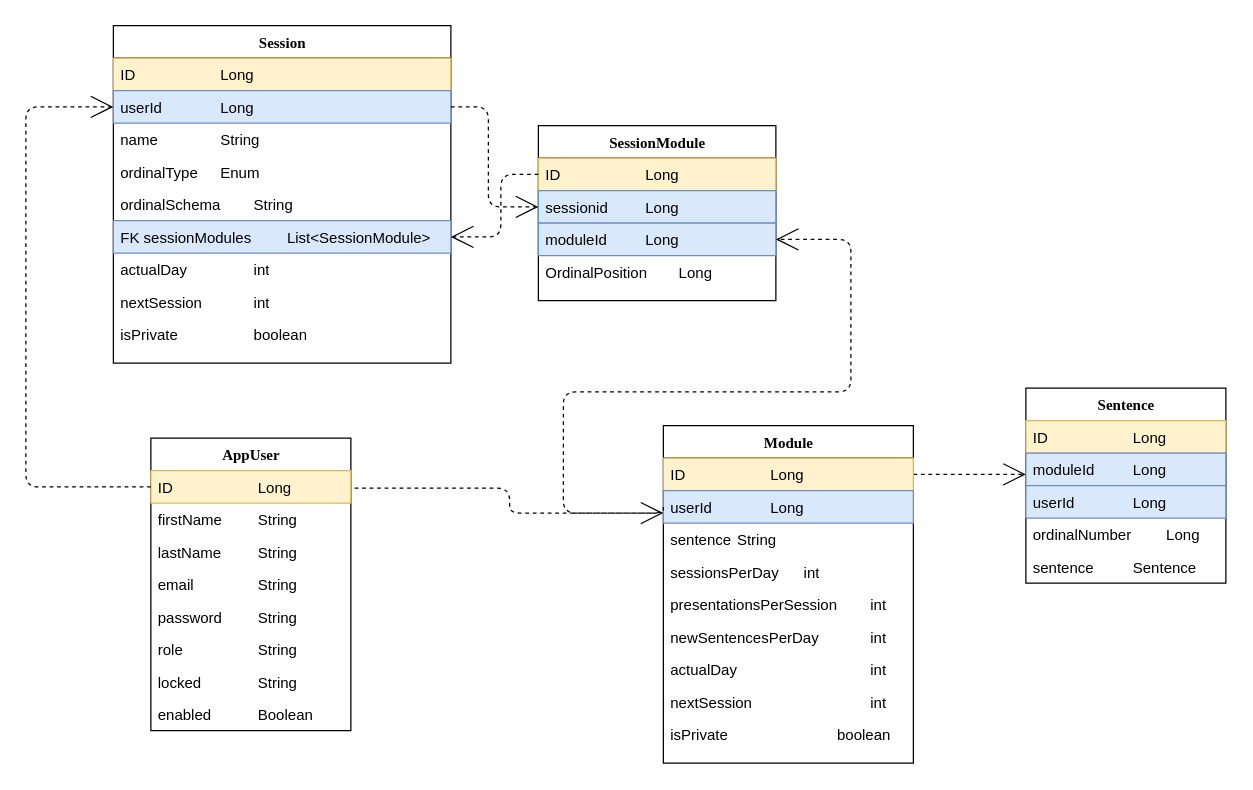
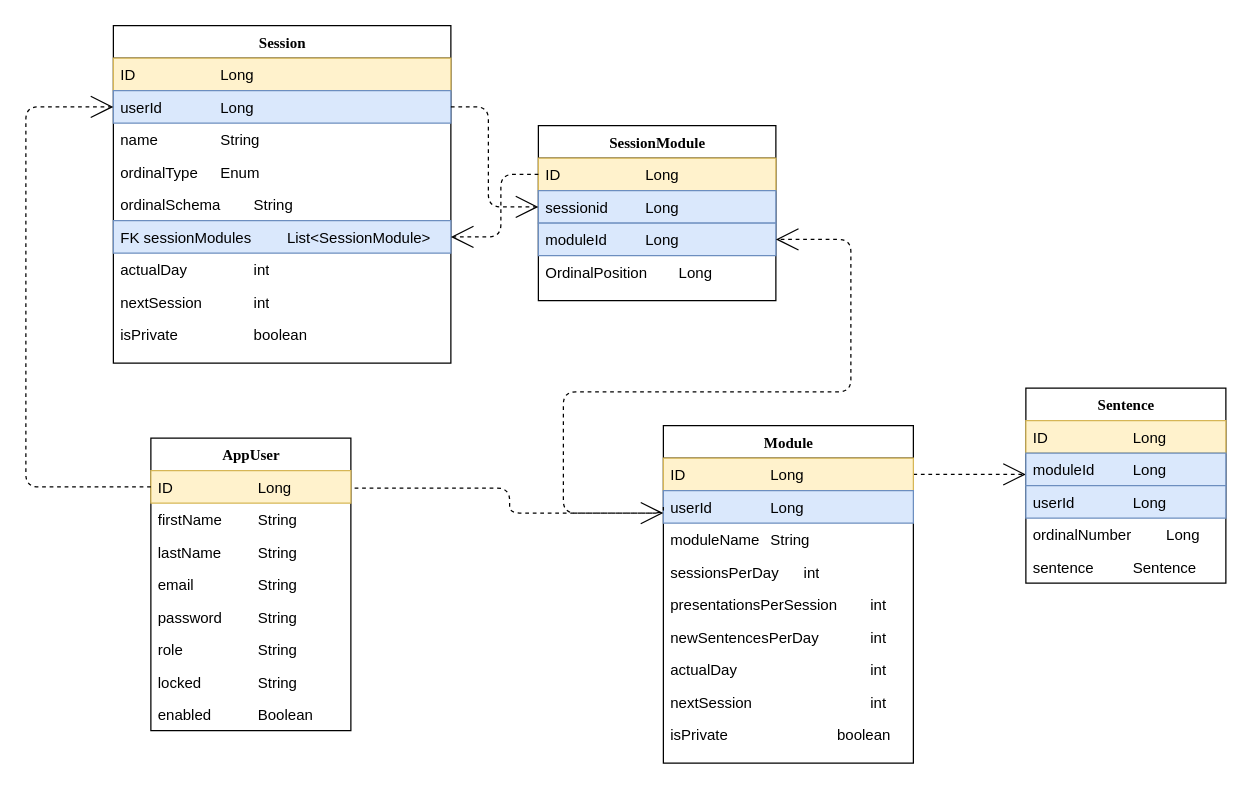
node "sentence String": label "sentence String" -> "moduleName String"
